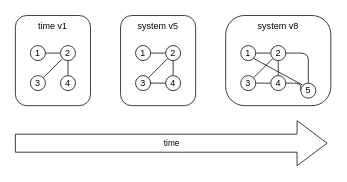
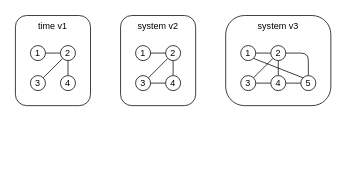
node "system v5": label "system v5" -> "system v2"
node "system v8": label "system v8" -> "system v3"
node "5": moved (308, 90) -> (308, 83)
node "time": removed
